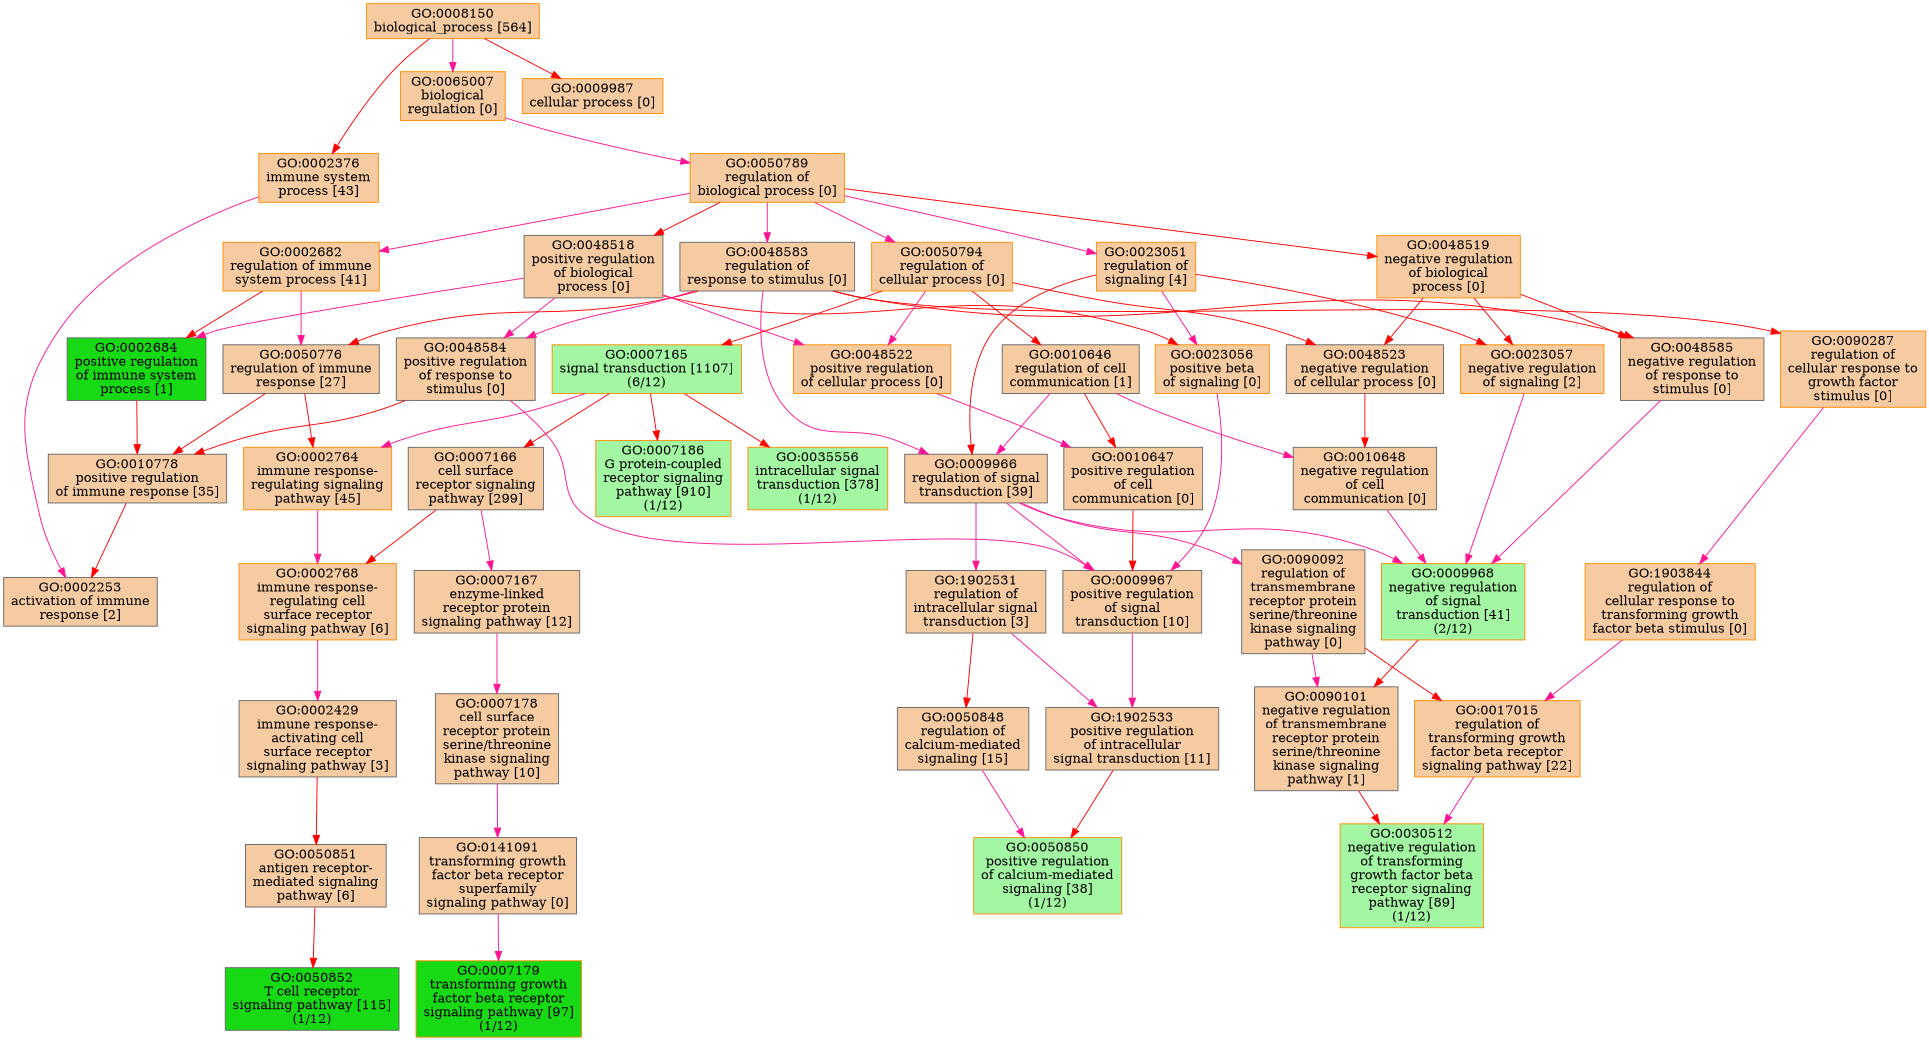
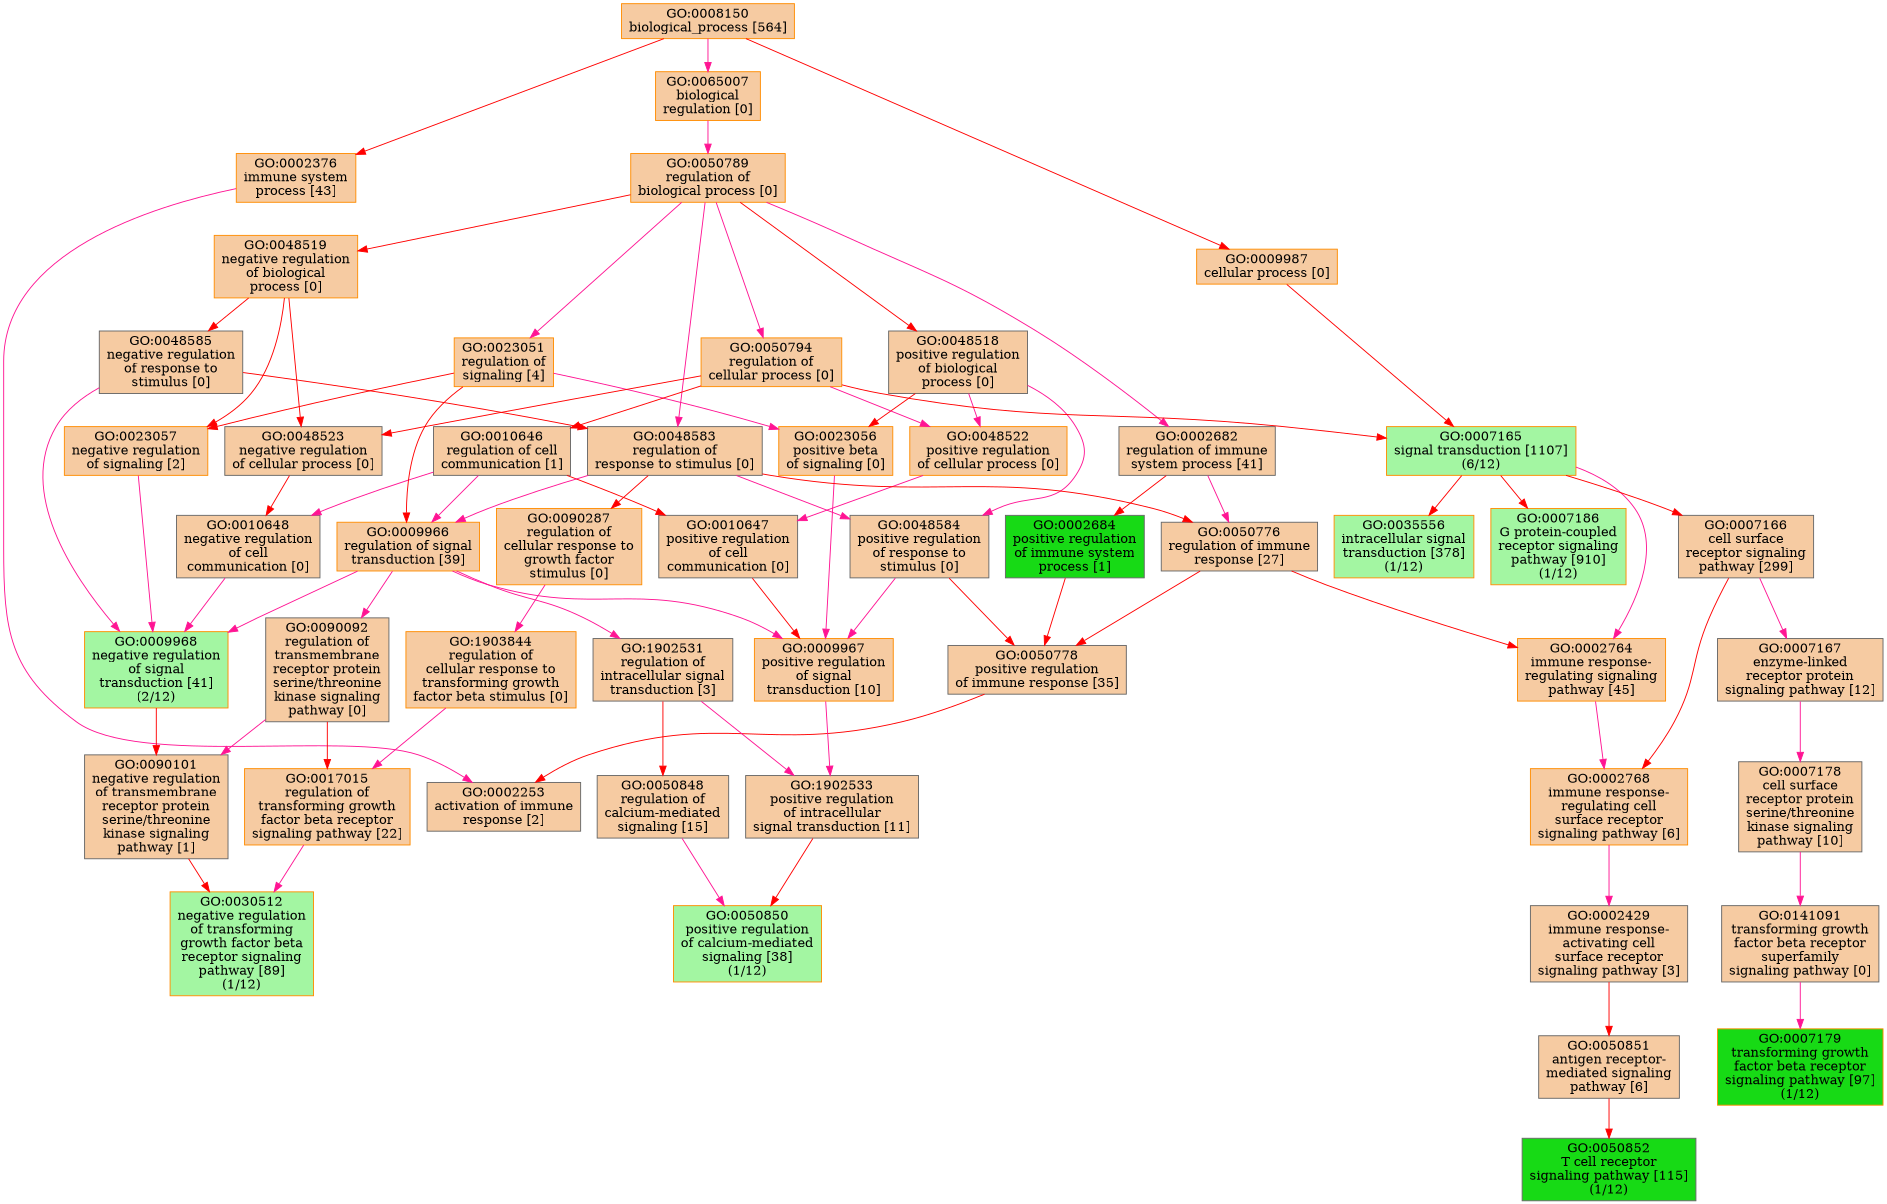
node "GO:0002682 regulation of immune system process [41]": color darkorange -> gray40
edge "GO:0048518 positive regulation of biological process [0]" -> "GO:0002684 positive regulation of immune system process [1]": removed
edge "GO:0048583 regulation of response to stimulus [0]" -> "GO:0048585 negative regulation of response to stimulus [0]": reversed
edge "GO:0009987 cellular process [0]" -> "GO:0007165 signal transduction [1107] (6/12)": added
node "GO:0010778 positive regulation of immune response [35]": label "GO:0010778 positive regulation of immune response [35]" -> "GO:0050778 positive regulation of immune response [35]"
node "GO:0009966 regulation of signal transduction [39]": color gray40 -> darkorange
node "GO:0009967 positive regulation of signal transduction [10]": color gray40 -> darkorange
